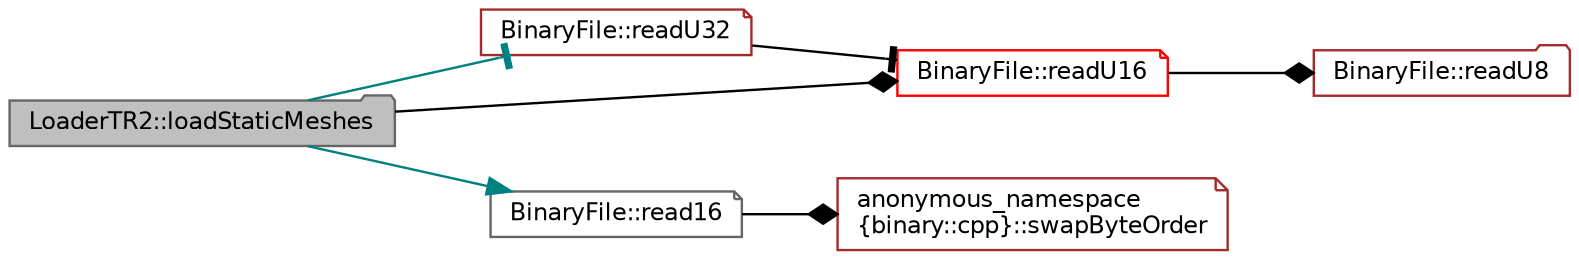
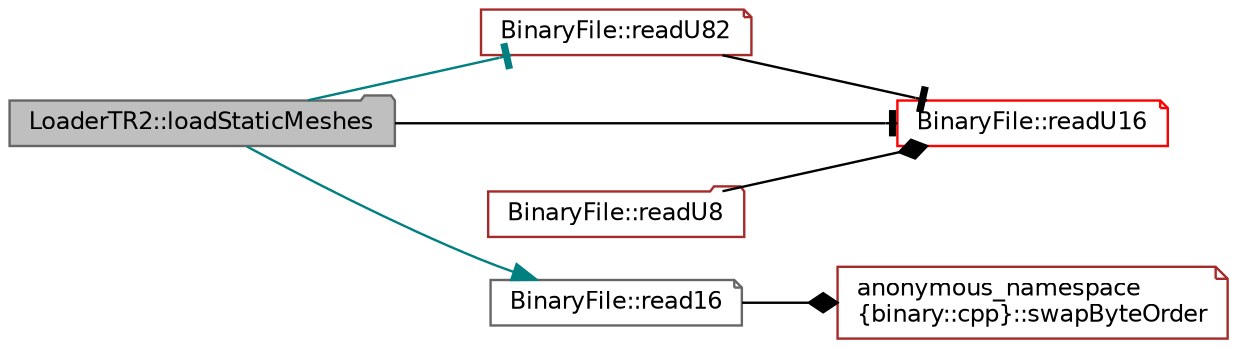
node "BinaryFile::readU32": label "BinaryFile::readU32" -> "BinaryFile::readU82"
edge "BinaryFile::readU16" -> "BinaryFile::readU8": reversed
edge "LoaderTR2::loadStaticMeshes" -> "BinaryFile::readU16": arrowhead diamond -> tee
